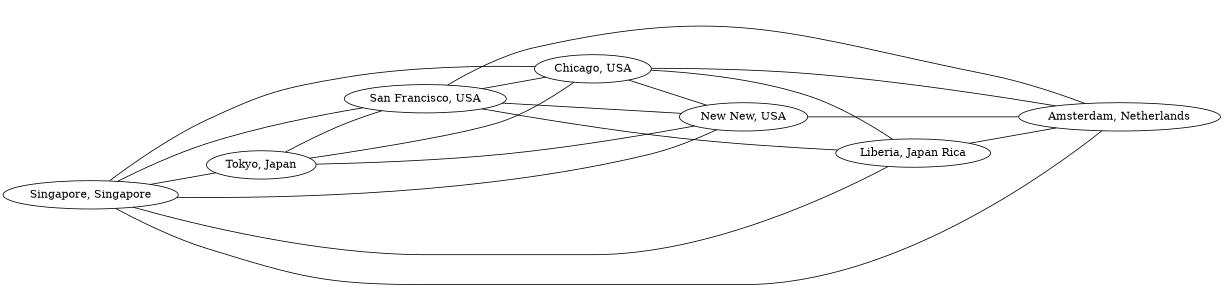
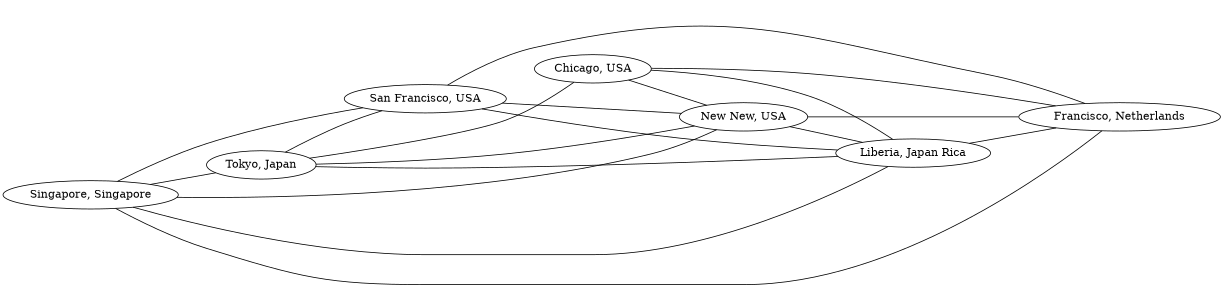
edge "Chicago, USA" -- "San Francisco, USA": removed
edge "Chicago, USA" -- "Singapore, Singapore": removed
node "Amsterdam, Netherlands": label "Amsterdam, Netherlands" -> "Francisco, Netherlands"
edge "New New, USA" -- "Liberia, Japan Rica": added
edge "Liberia, Japan Rica" -- "Tokyo, Japan": added
